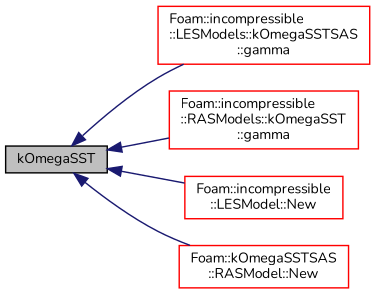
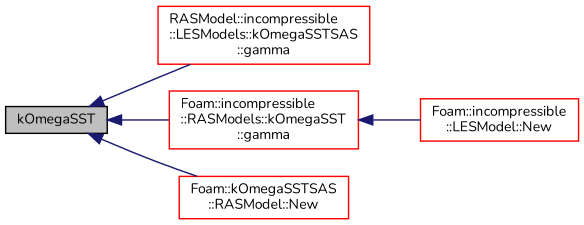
node "Foam::incompressible ::LESModels::kOmegaSSTSAS ::gamma": label "Foam::incompressible ::LESModels::kOmegaSSTSAS ::gamma" -> "RASModel::incompressible ::LESModels::kOmegaSSTSAS ::gamma"
edge "Foam::incompressible ::LESModel::New" -> "kOmegaSST": now "Foam::incompressible ::LESModel::New" -> "Foam::incompressible ::RASModels::kOmegaSST ::gamma"
